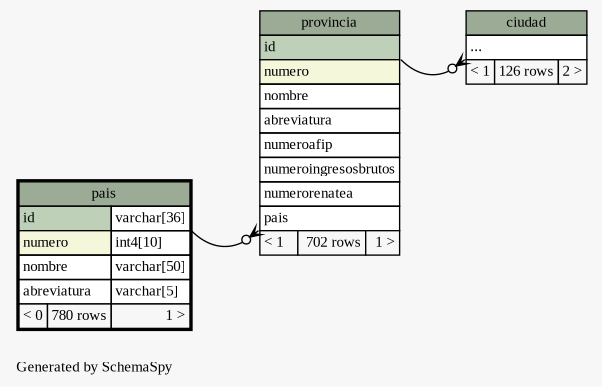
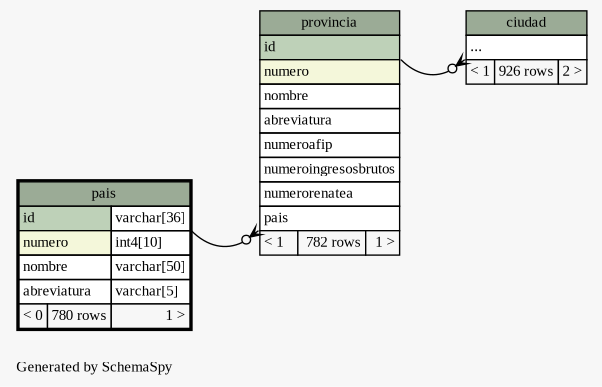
node "ciudad": text "126 rows" -> "926 rows"
node "provincia": text "702 rows" -> "782 rows"
